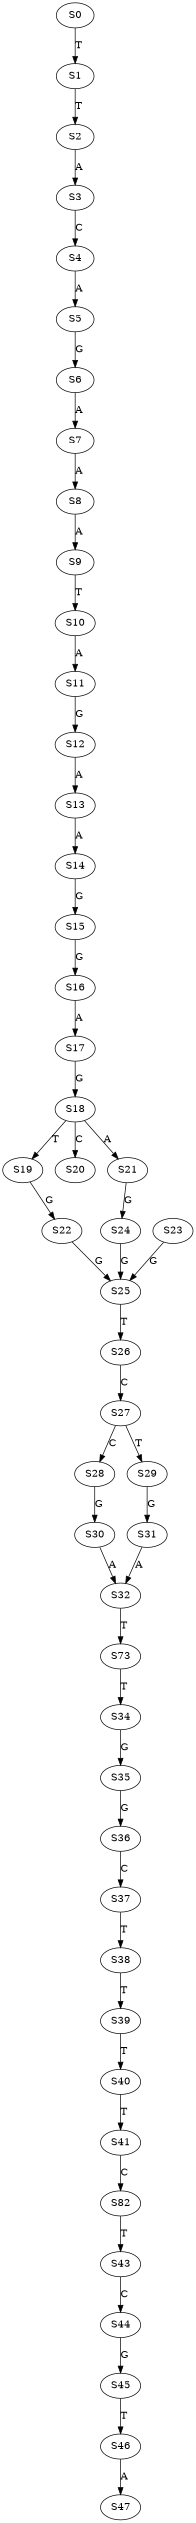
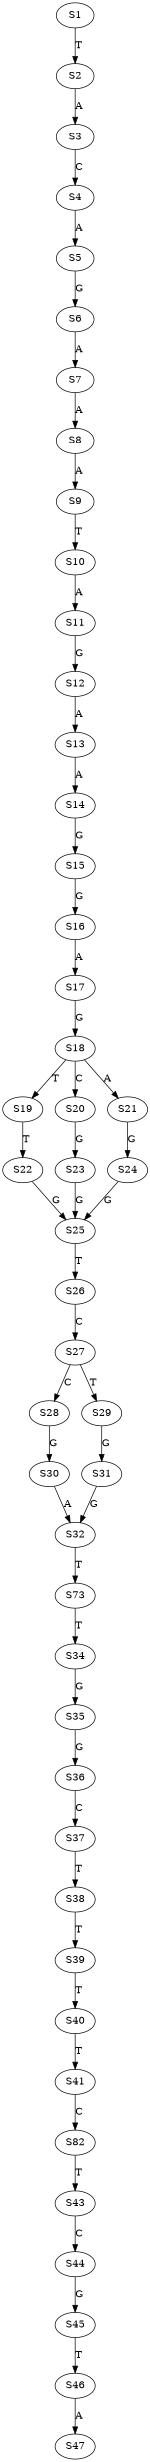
node "S0": removed
edge "S20" -> "S23": added, label "G"
edge "S19" -> "S22": label "G" -> "T"
edge "S31" -> "S32": label "A" -> "G"
